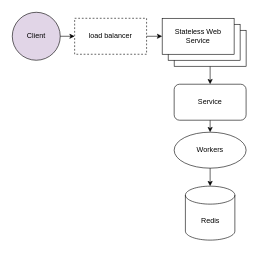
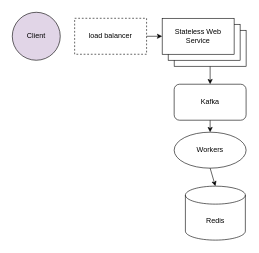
edge "Client" -> "load balancer": removed
node "Service": label "Service" -> "Kafka"
node "Redis": size 50x54 -> 60x54
